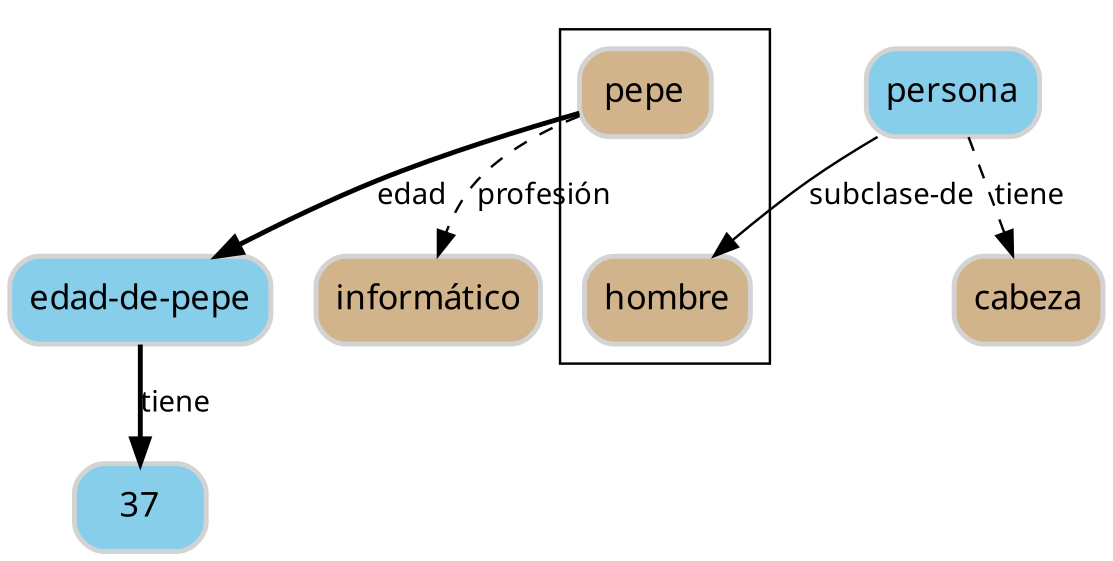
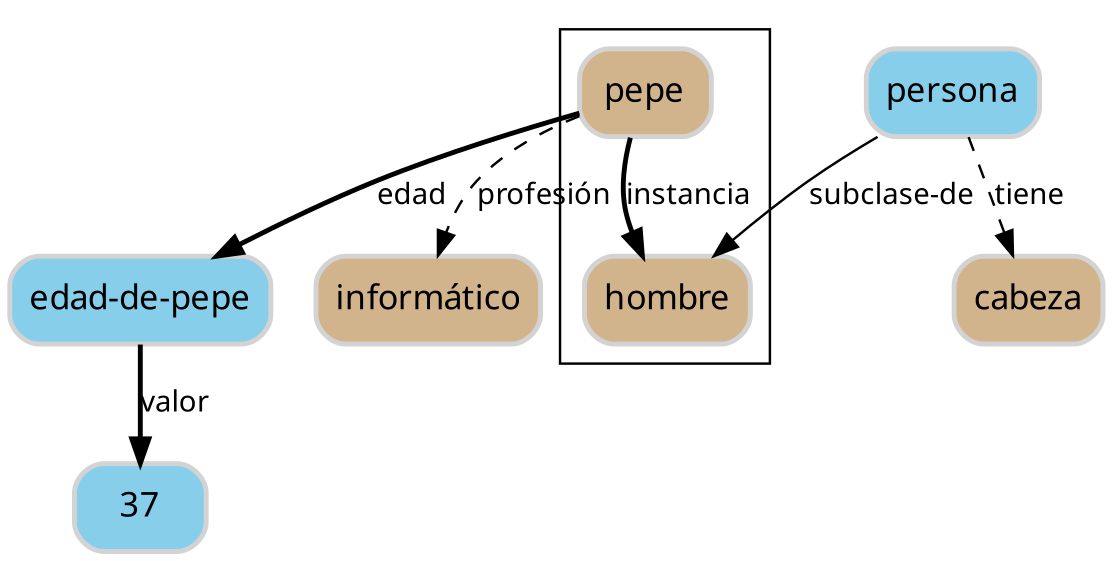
edge "pepe" -> "hombre": added, label "instancia"
edge "edad-de-pepe" -> "37": label "tiene" -> "valor"
